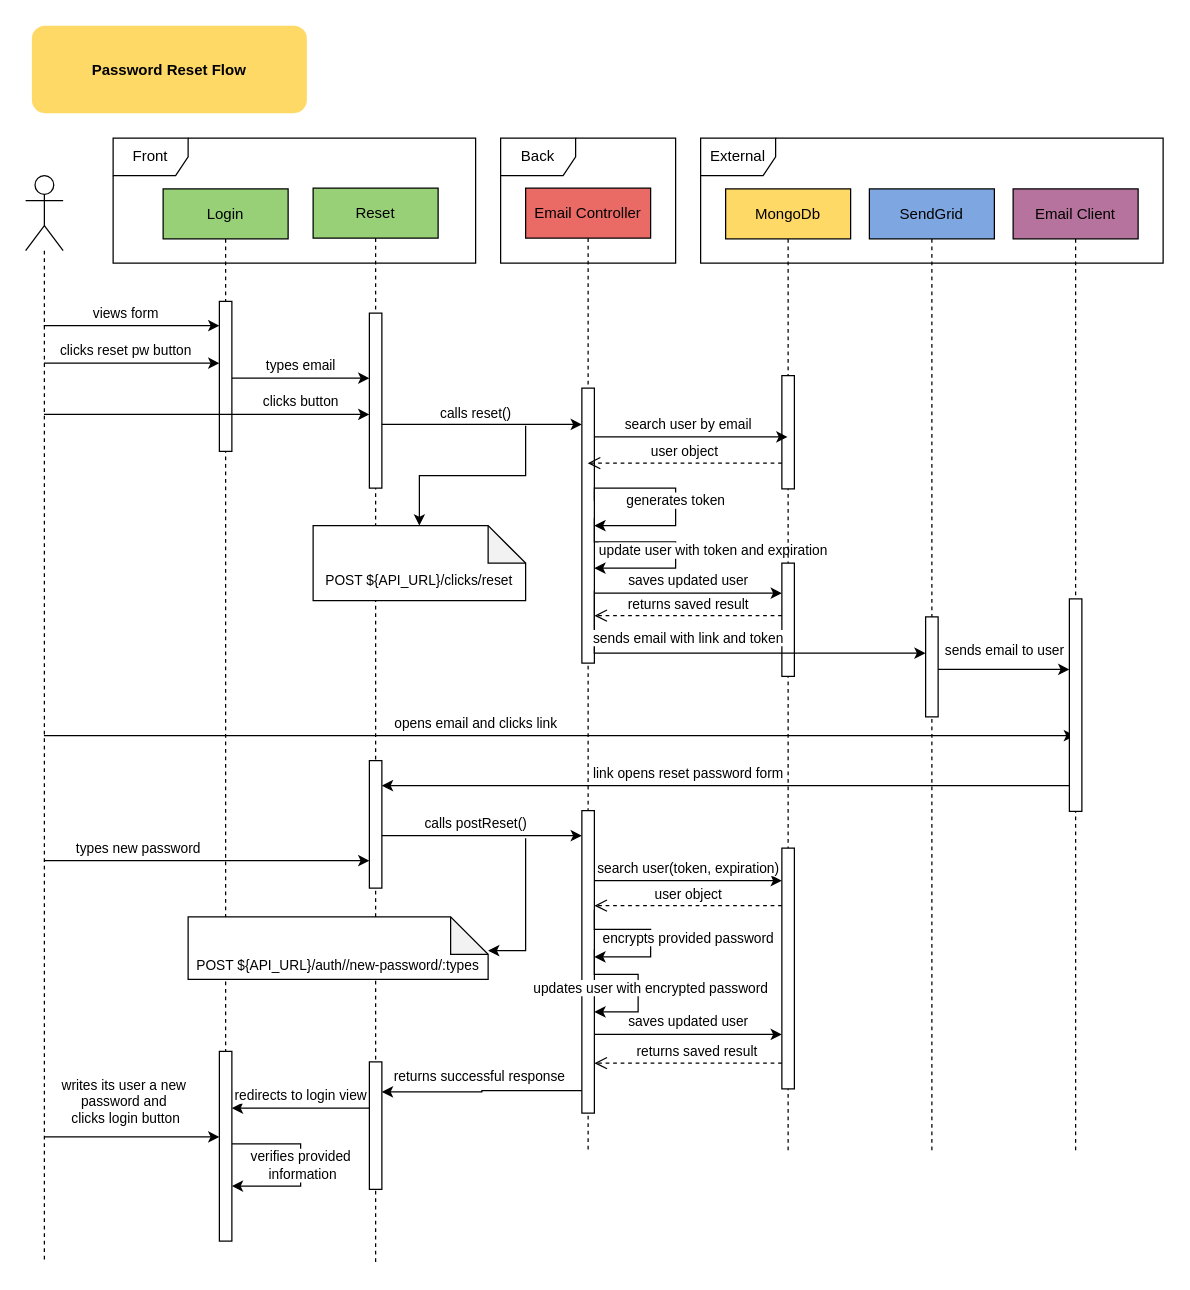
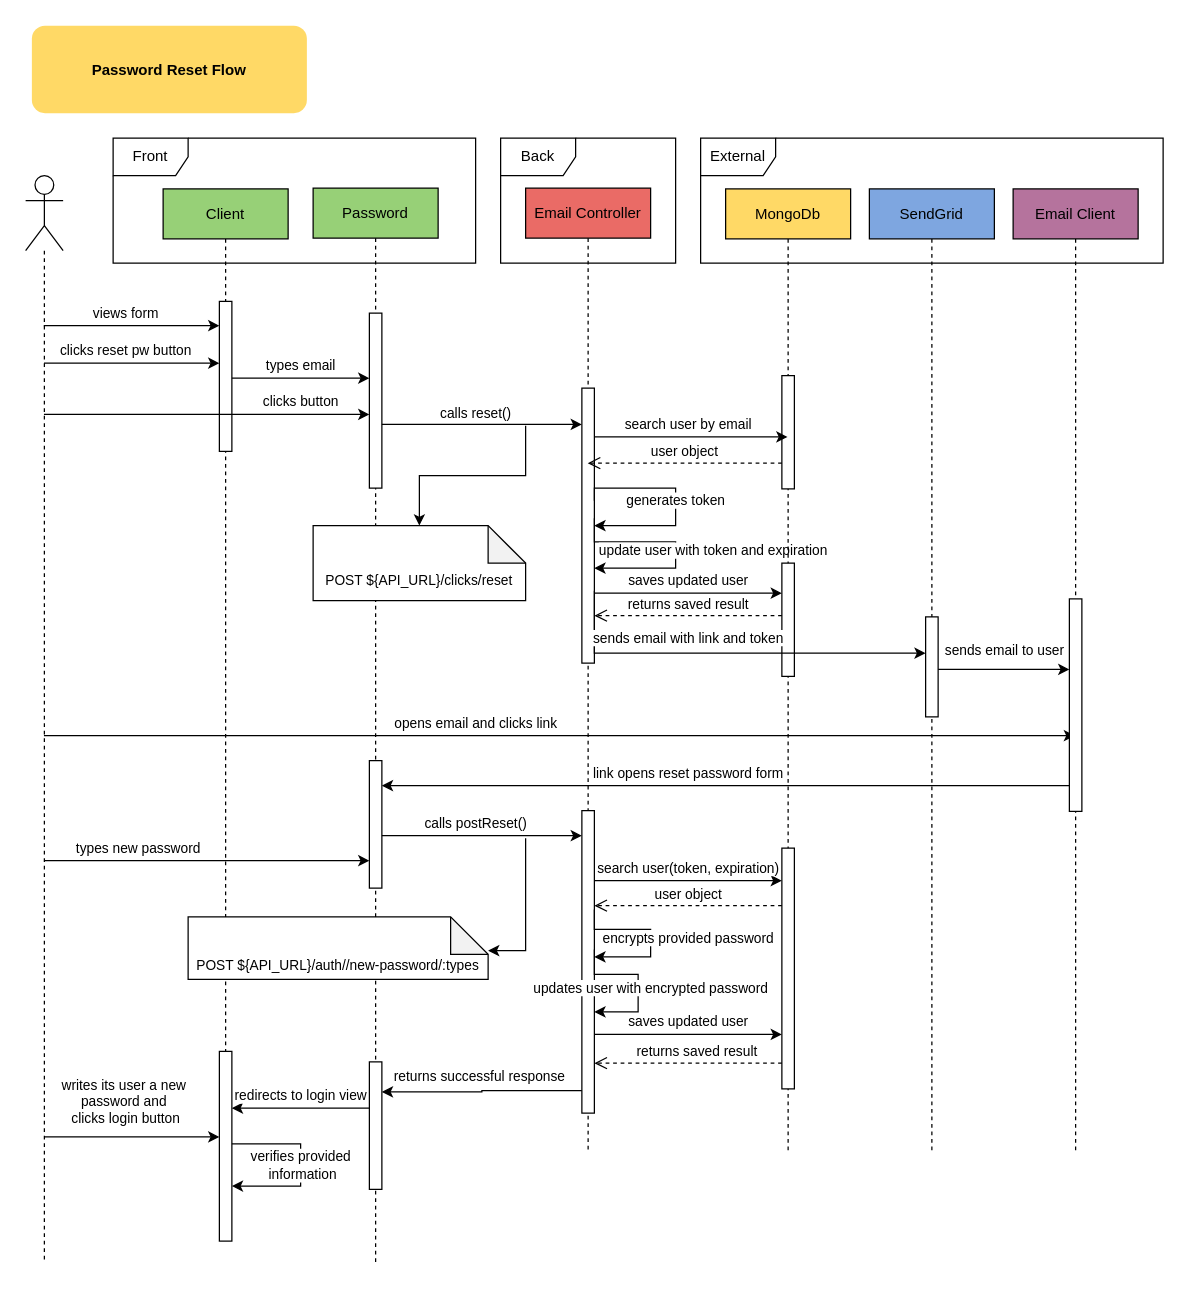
node "Reset": label "Reset" -> "Password"
node "Login": label "Login" -> "Client"
